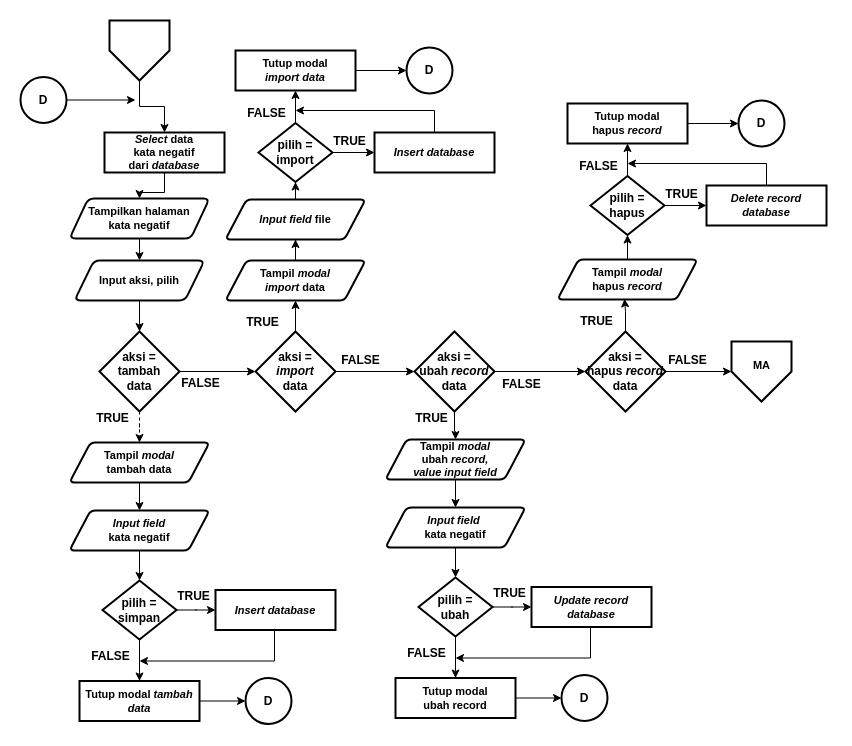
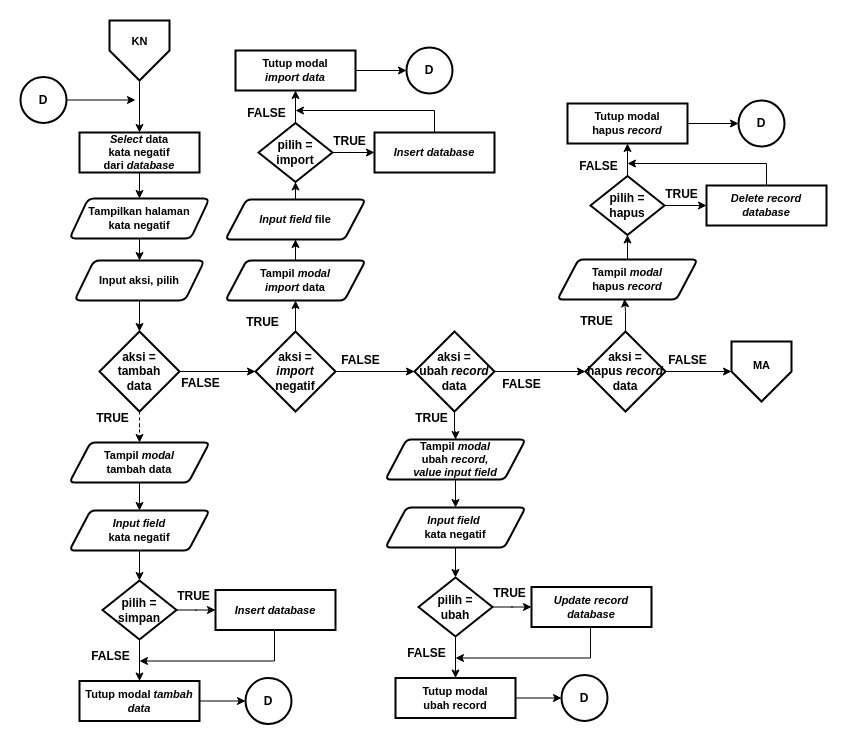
node "KN": added
node "Select data kata negatif dari database": moved (165, 153) -> (140, 153)
node "aksi = import data": label "aksi = import data" -> "aksi = import negatif"
